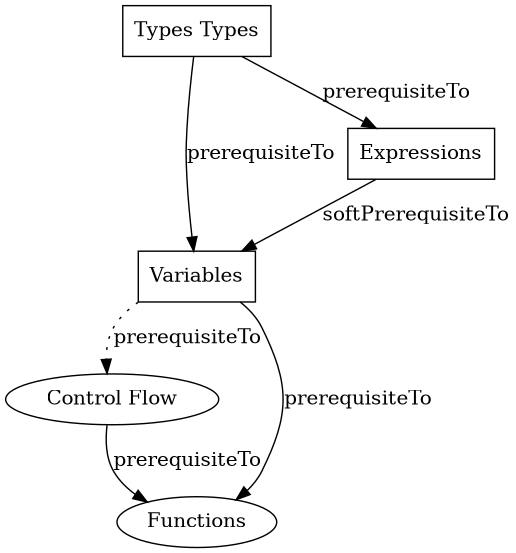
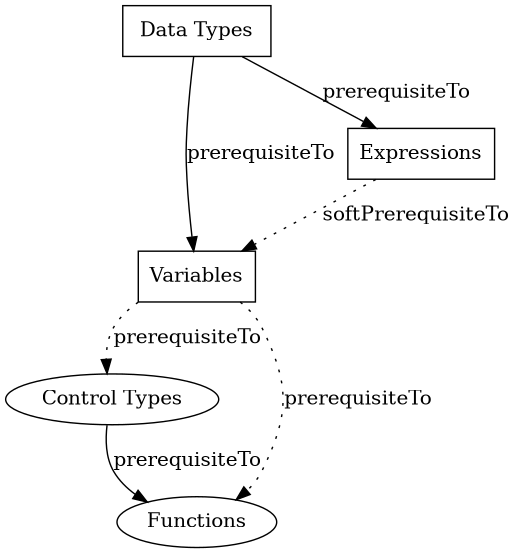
node "Types Types": label "Types Types" -> "Data Types"
edge "Expressions" -> "Variables": style solid -> dotted
edge "Variables" -> "Functions": style solid -> dotted
node "Control Flow": label "Control Flow" -> "Control Types"
